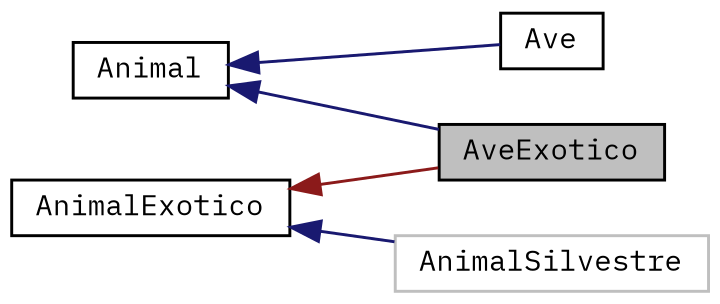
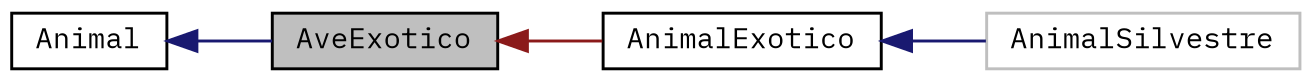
node "Ave": removed
edge "AveExotico" -> "AnimalExotico": reversed
